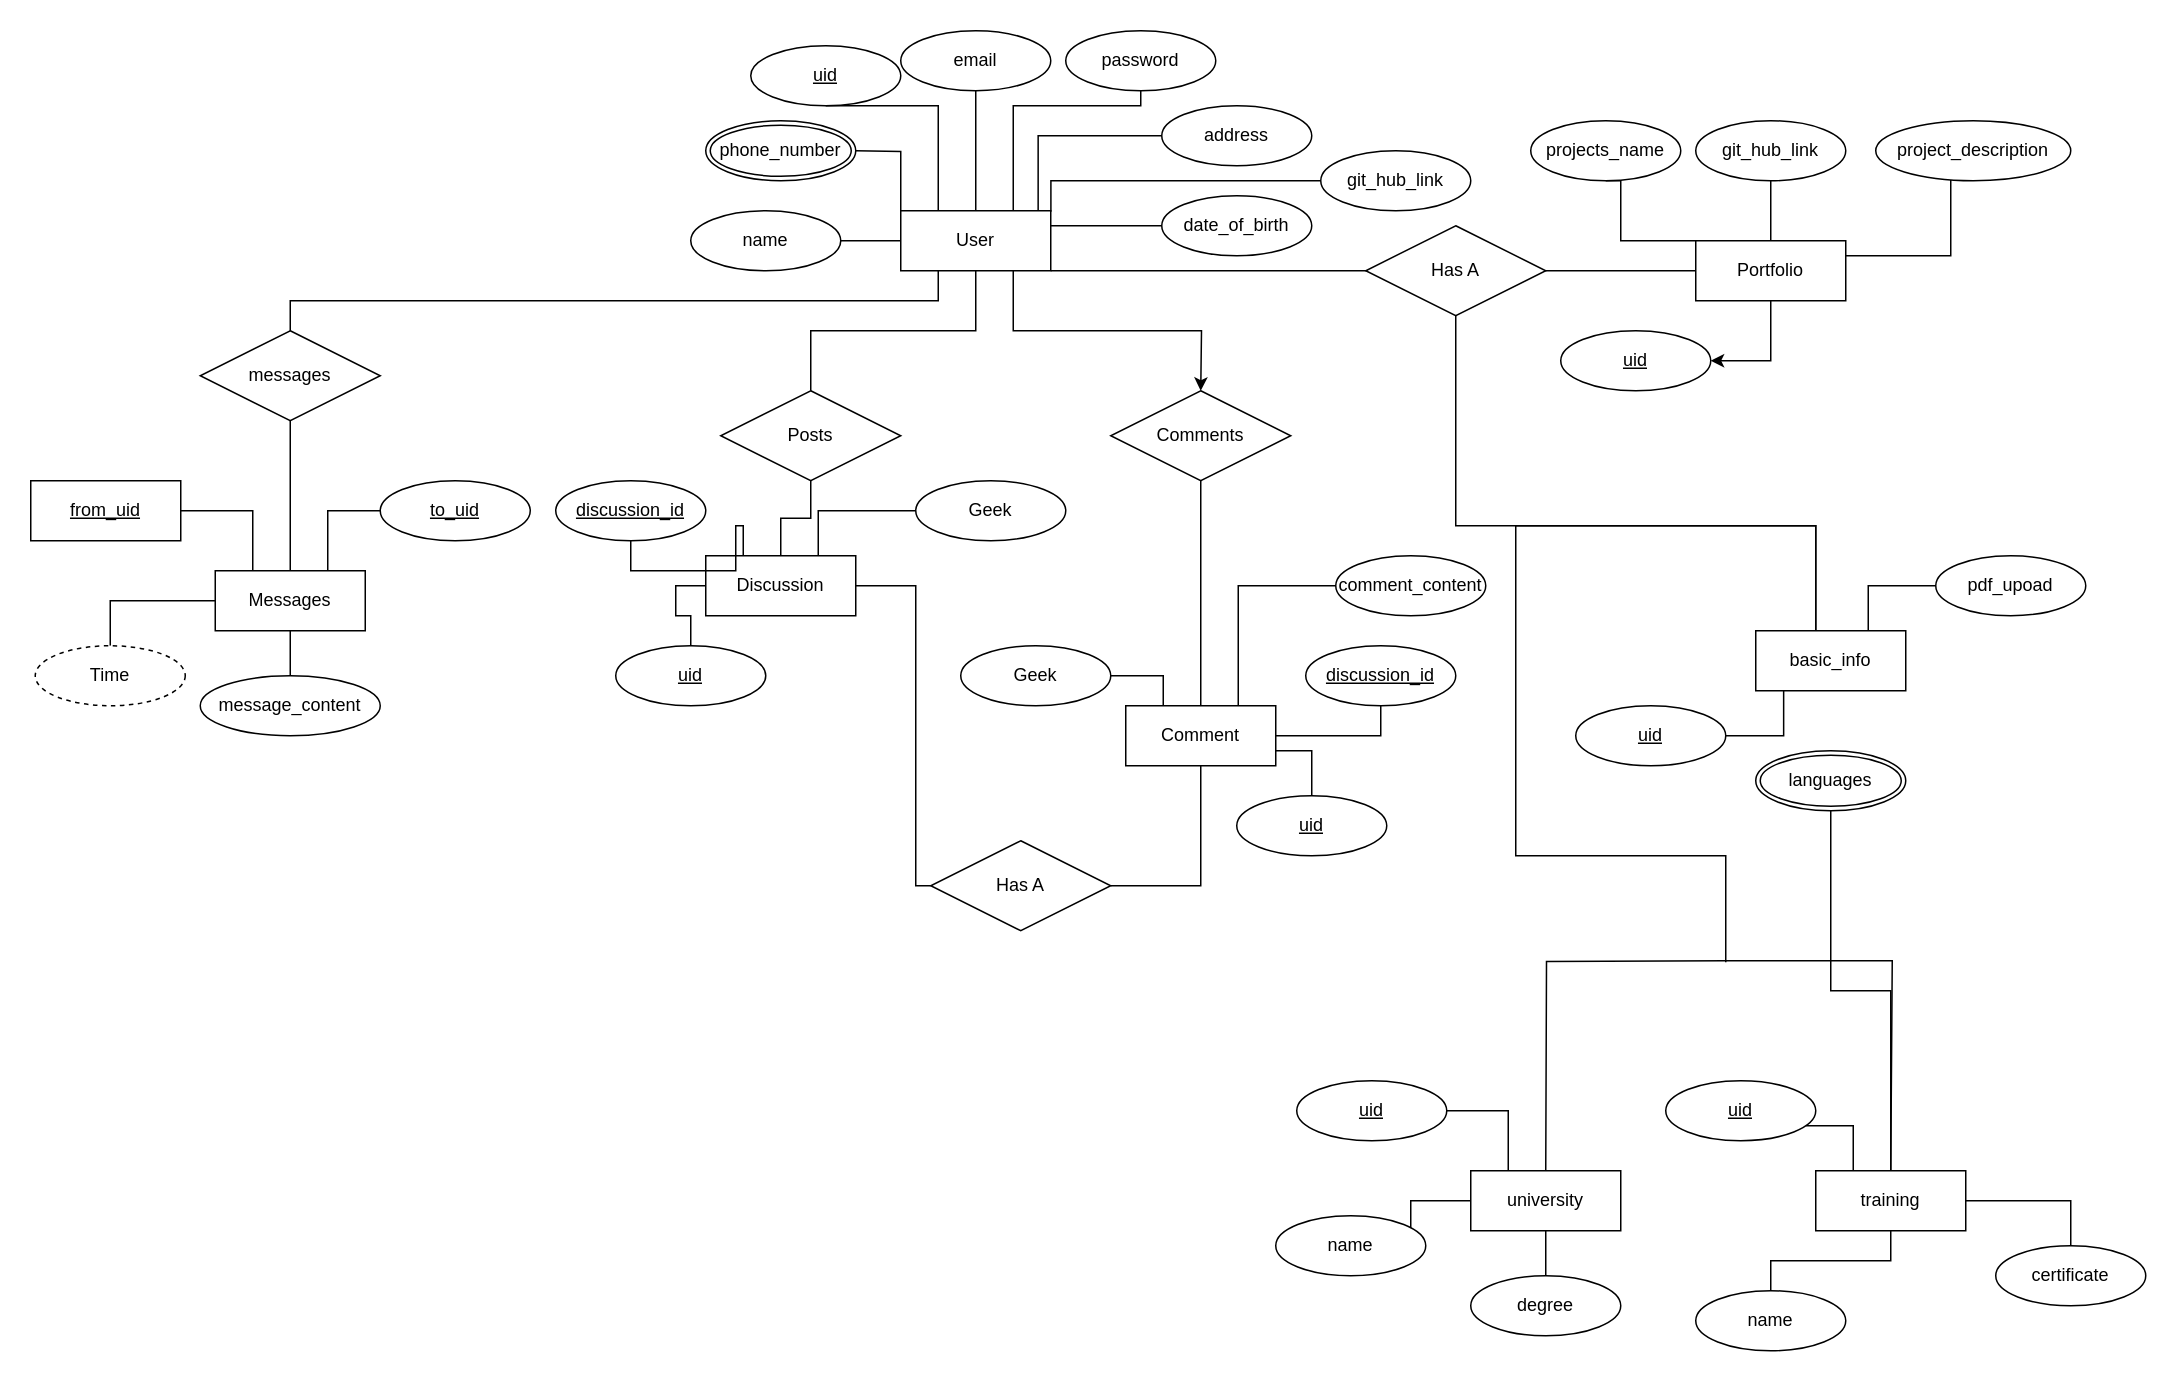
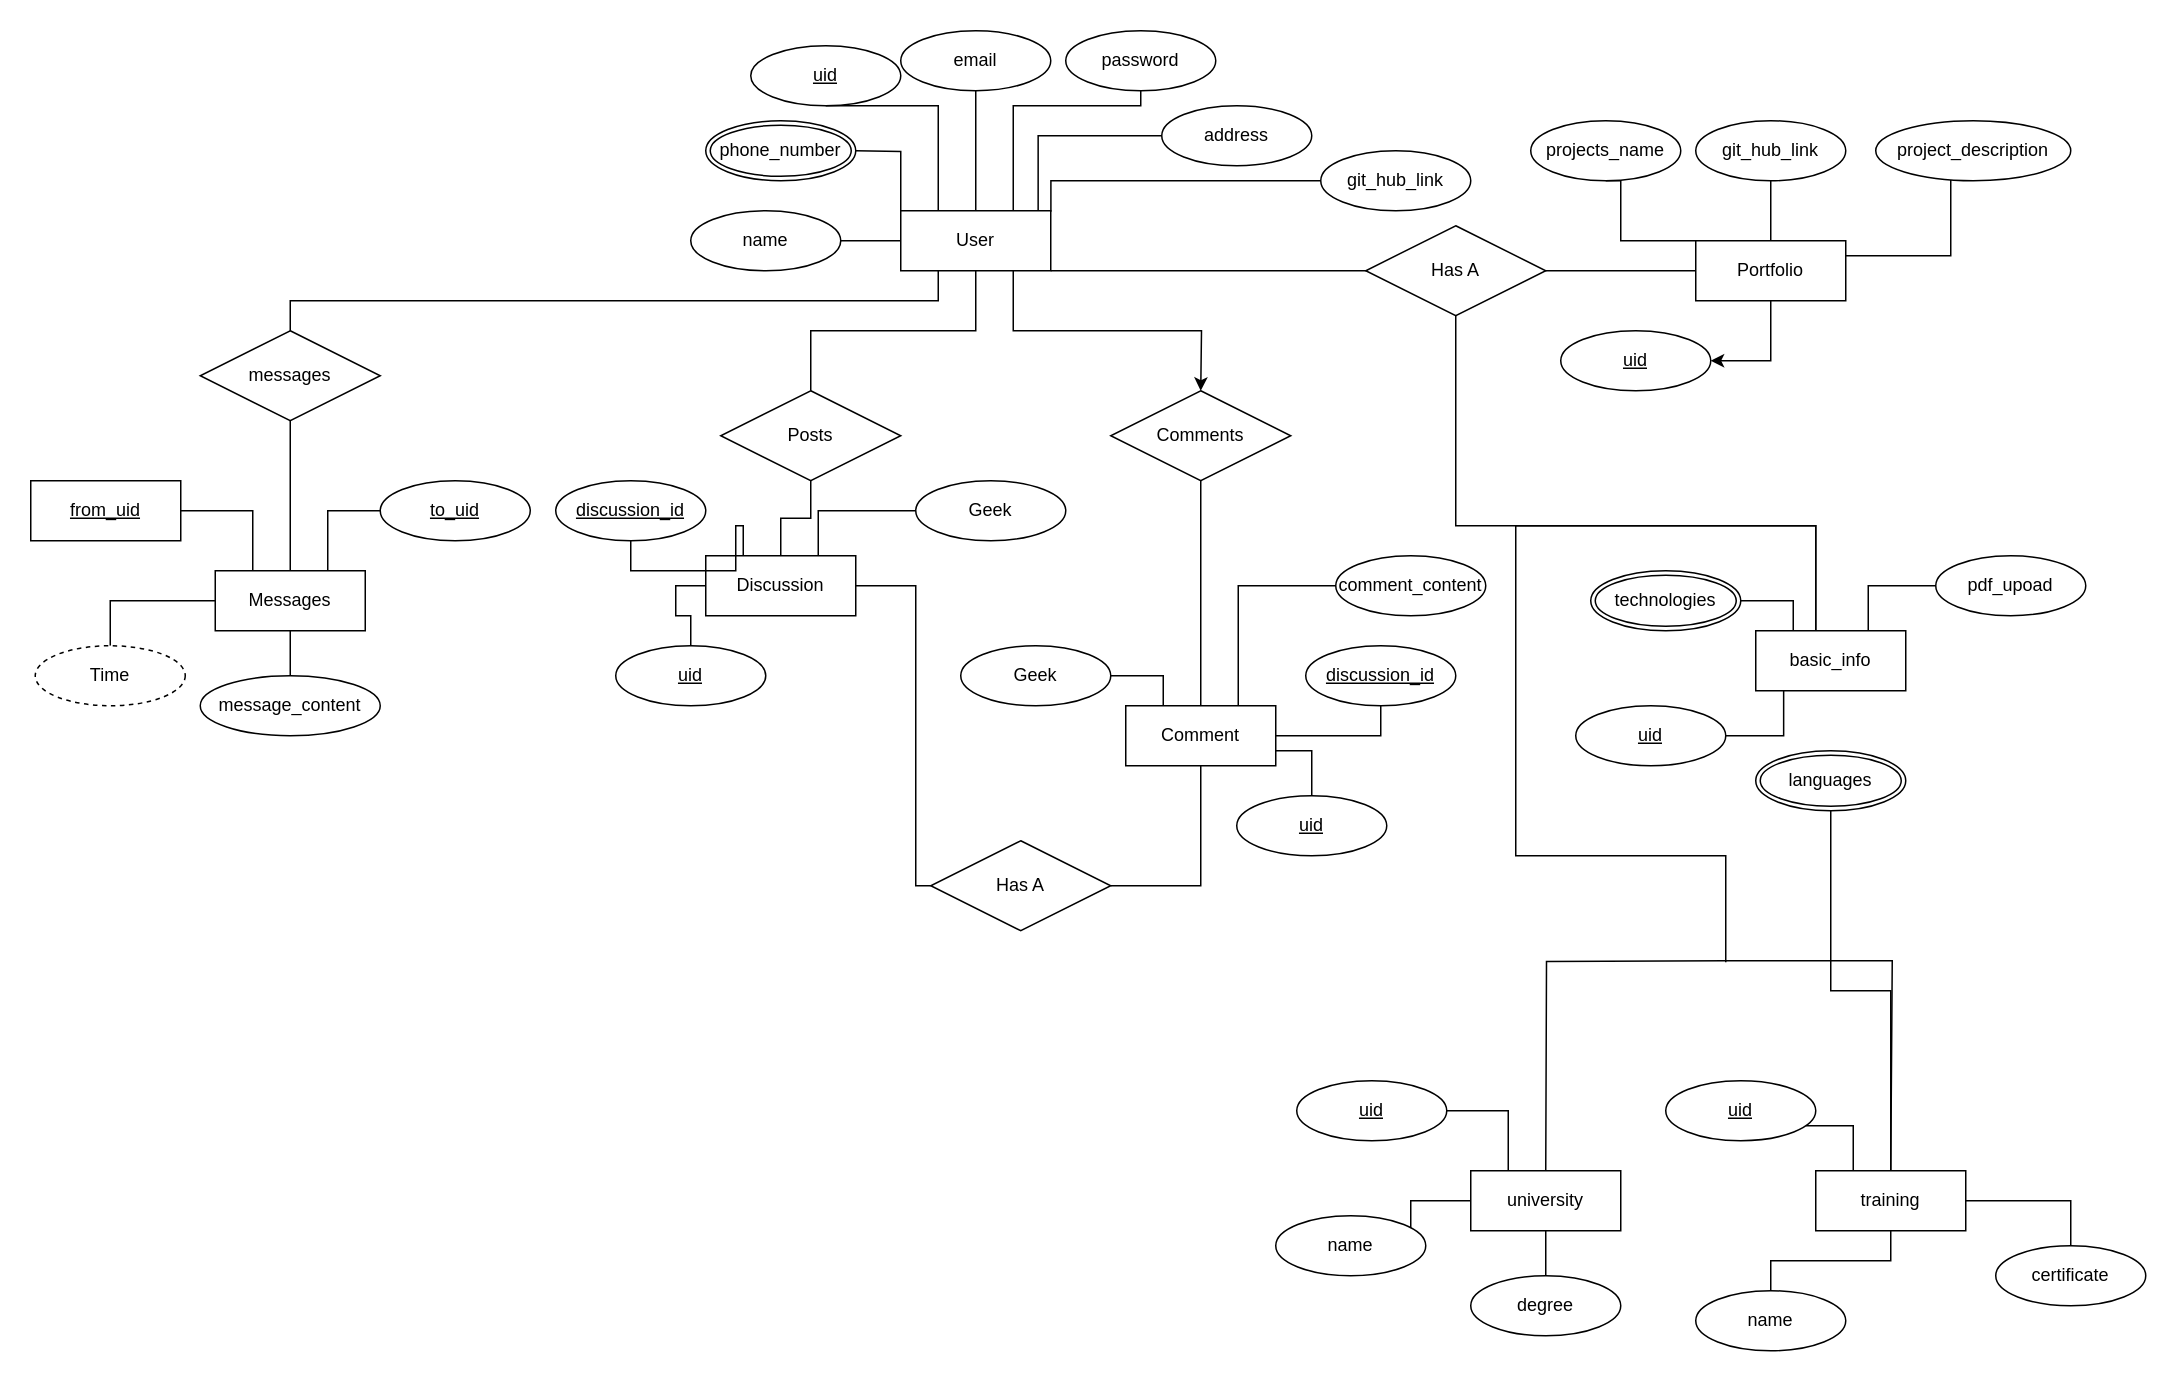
edge "date_of_birth" -- "User": removed
node "date_of_birth": removed
node "technologies": added
edge "technologies" -- "basic_info": added
